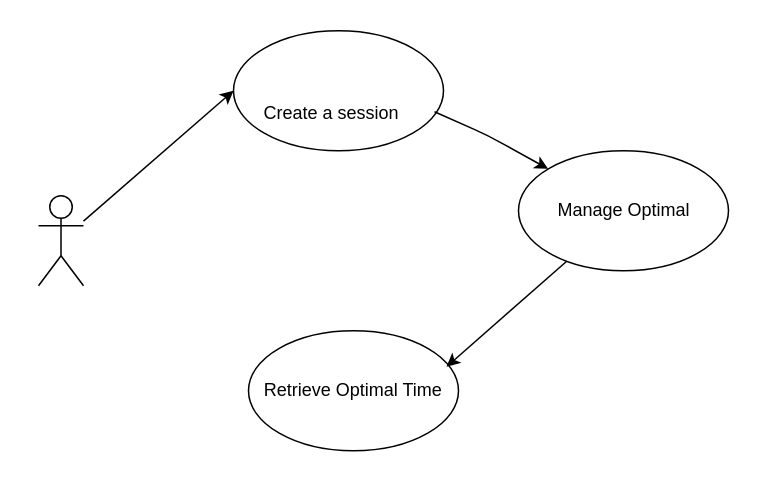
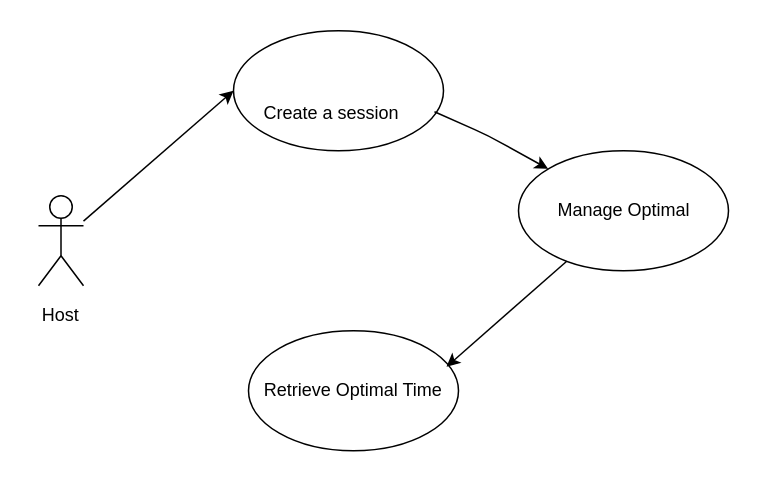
node "Host": added
